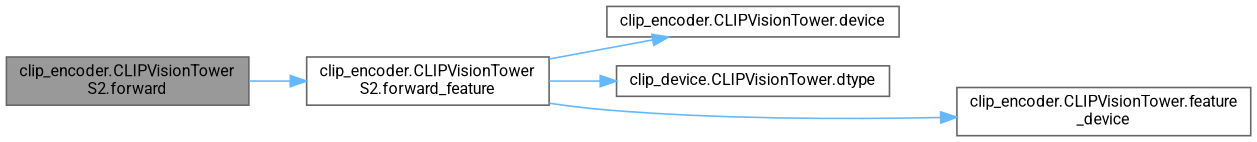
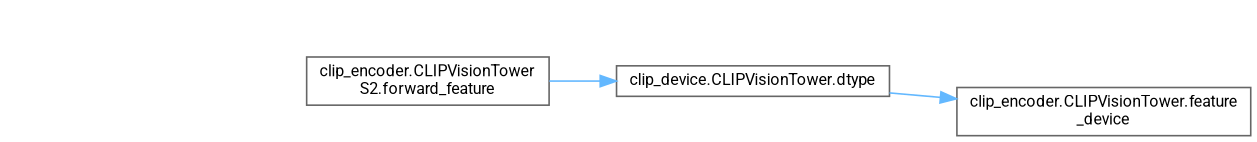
node "clip_encoder.CLIPVisionTower.device": removed
node "clip_encoder.CLIPVisionTower S2.forward": removed
edge "clip_encoder.CLIPVisionTower S2.forward_feature" -> "clip_encoder.CLIPVisionTower.feature _device": now "clip_device.CLIPVisionTower.dtype" -> "clip_encoder.CLIPVisionTower.feature _device"
